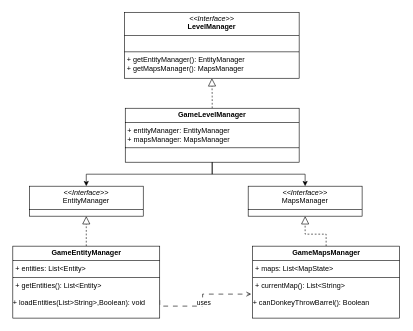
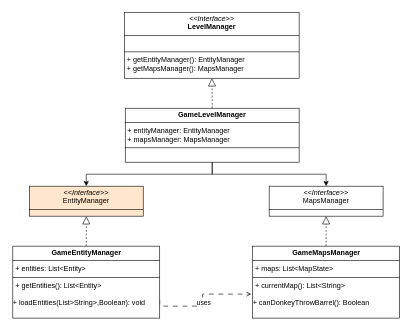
node "<<Interface>> EntityManager": fillcolor #ffffff -> #ffe6cc
node "<<Interface>> MapsManager": moved (305, 201) -> (326, 201)
